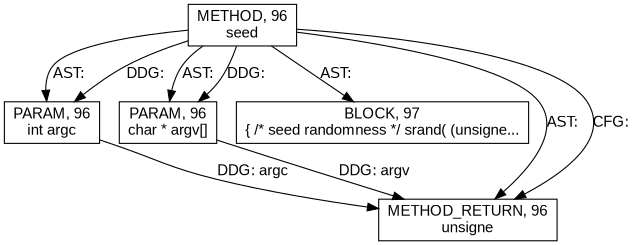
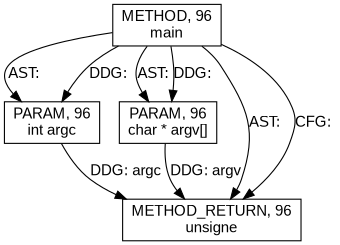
node "METHOD, 96": text "seed" -> "main"
node "BLOCK, 97": removed
